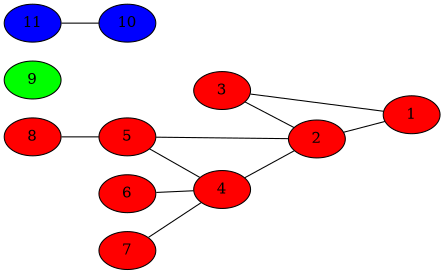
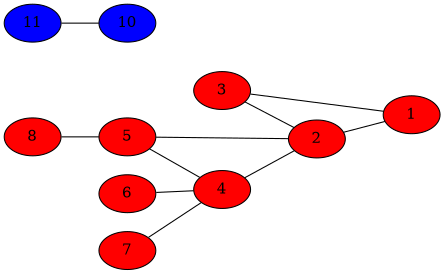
node "9": removed
